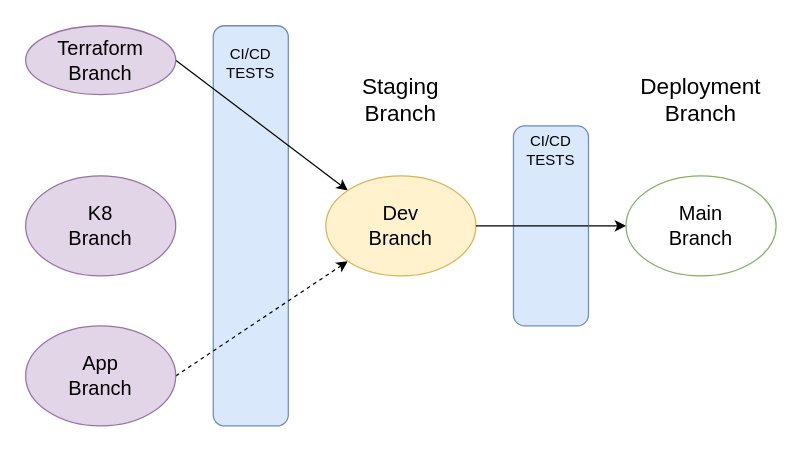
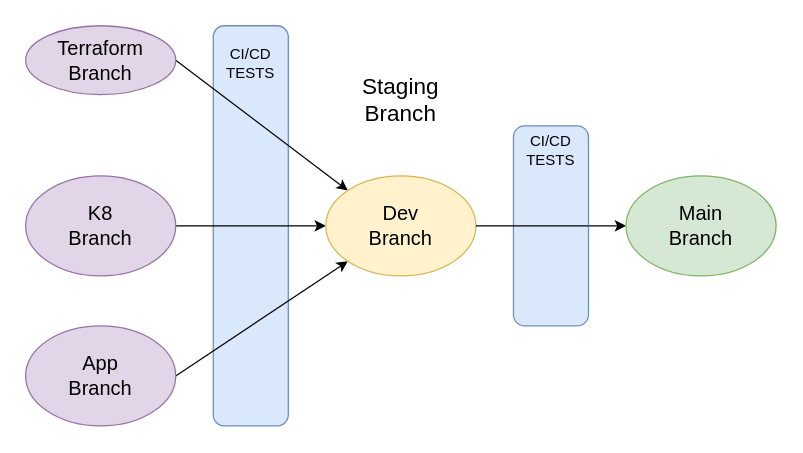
node "Deployment Branch": removed
edge "K8 Branch" -> "Dev Branch": added
node "Main Branch": fillcolor #ffffff -> #d5e8d4
edge "App Branch" -> "Dev Branch": style dashed -> solid
